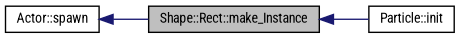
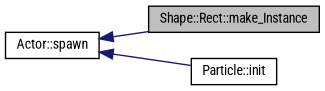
edge "Particle::init" -> "Shape::Rect::make_Instance": now "Particle::init" -> "Actor::spawn"
